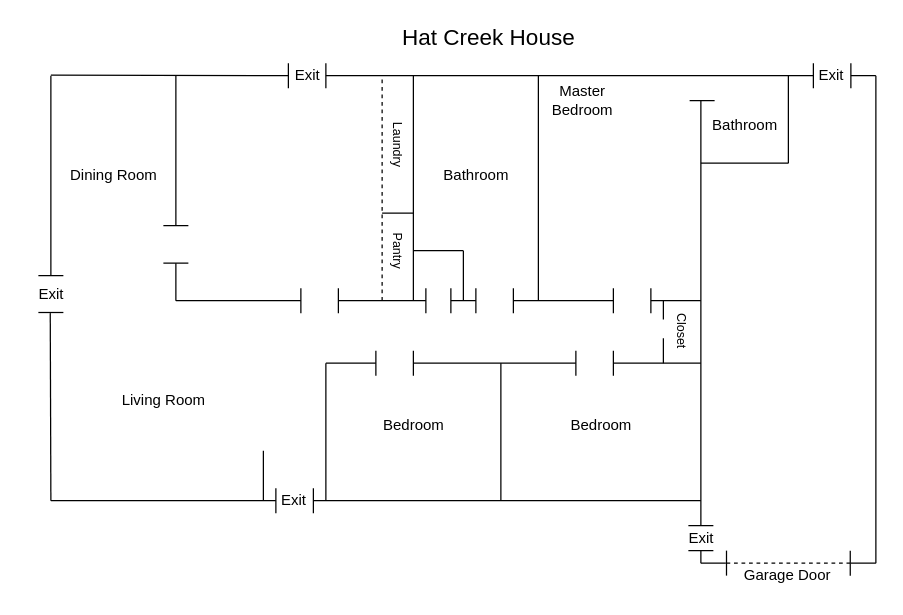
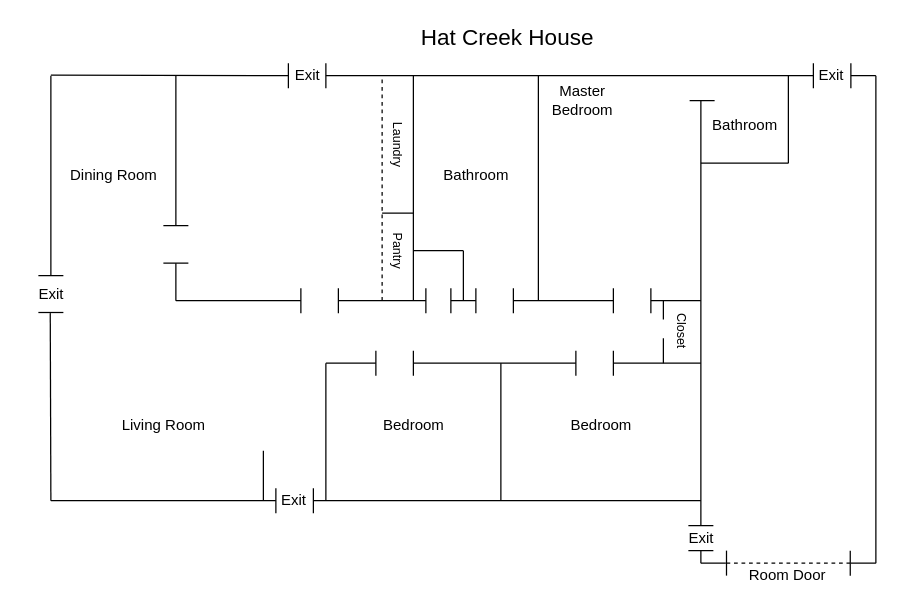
node "Hat Creek House": moved (488, 38) -> (507, 38)
node "Living Room": moved (163, 401) -> (163, 426)
node "Garage Door": label "Garage Door" -> "Room Door"
